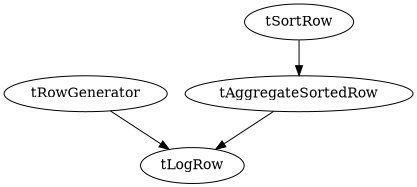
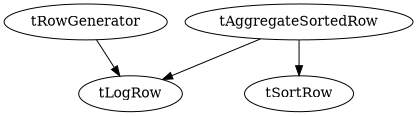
edge "tSortRow" -> "tAggregateSortedRow": reversed
